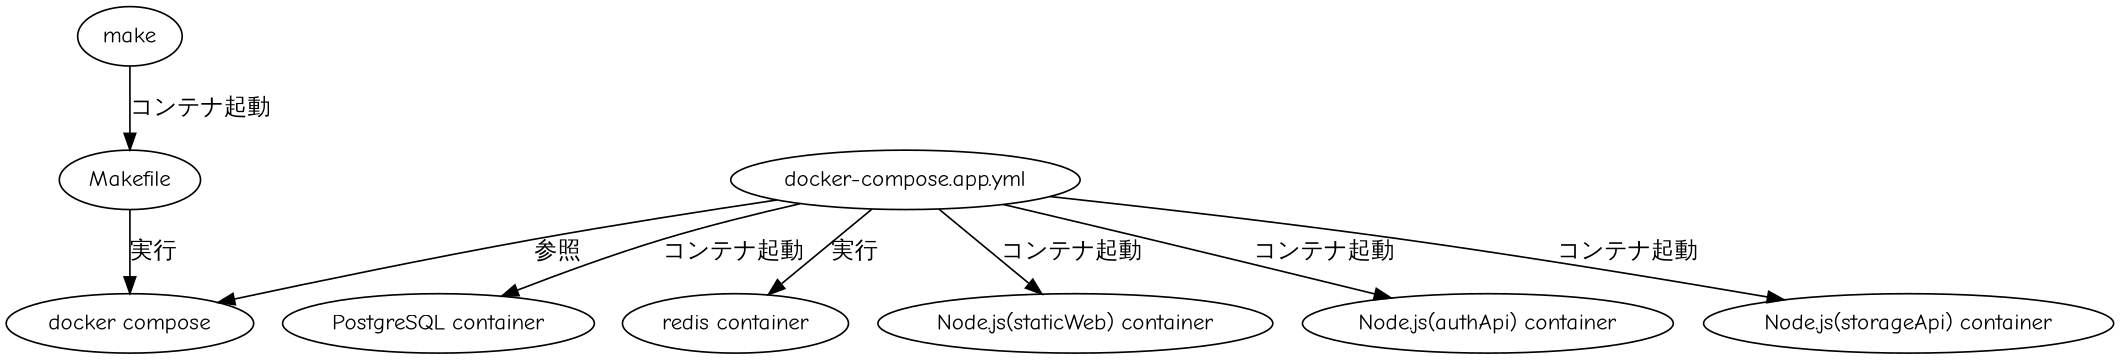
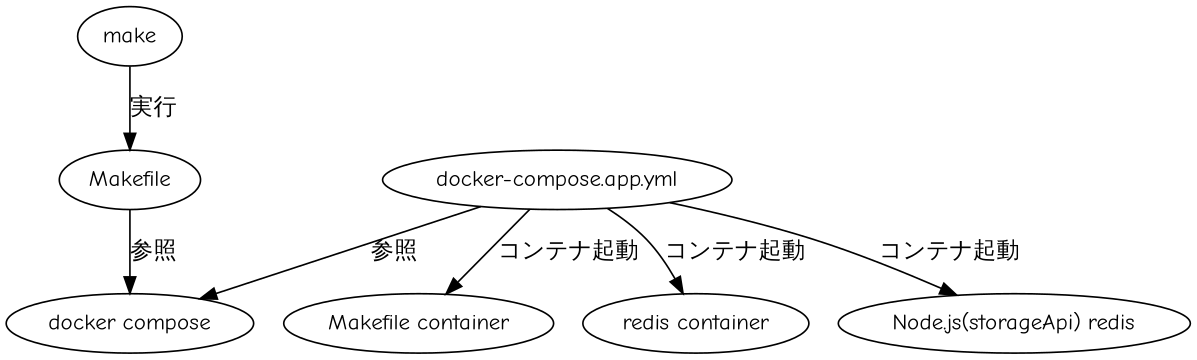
edge "make" -> "Makefile": label "コンテナ起動" -> "実行"
edge "Makefile" -> "docker compose": label "実行" -> "参照"
edge "docker-compose.app.yml" -> "redis container": label "実行" -> "コンテナ起動"
node "PostgreSQL container": label "PostgreSQL container" -> "Makefile container"
node "Node.js(staticWeb) container": removed
node "Node.js(authApi) container": removed
node "Node.js(storageApi) container": label "Node.js(storageApi) container" -> "Node.js(storageApi) redis"
